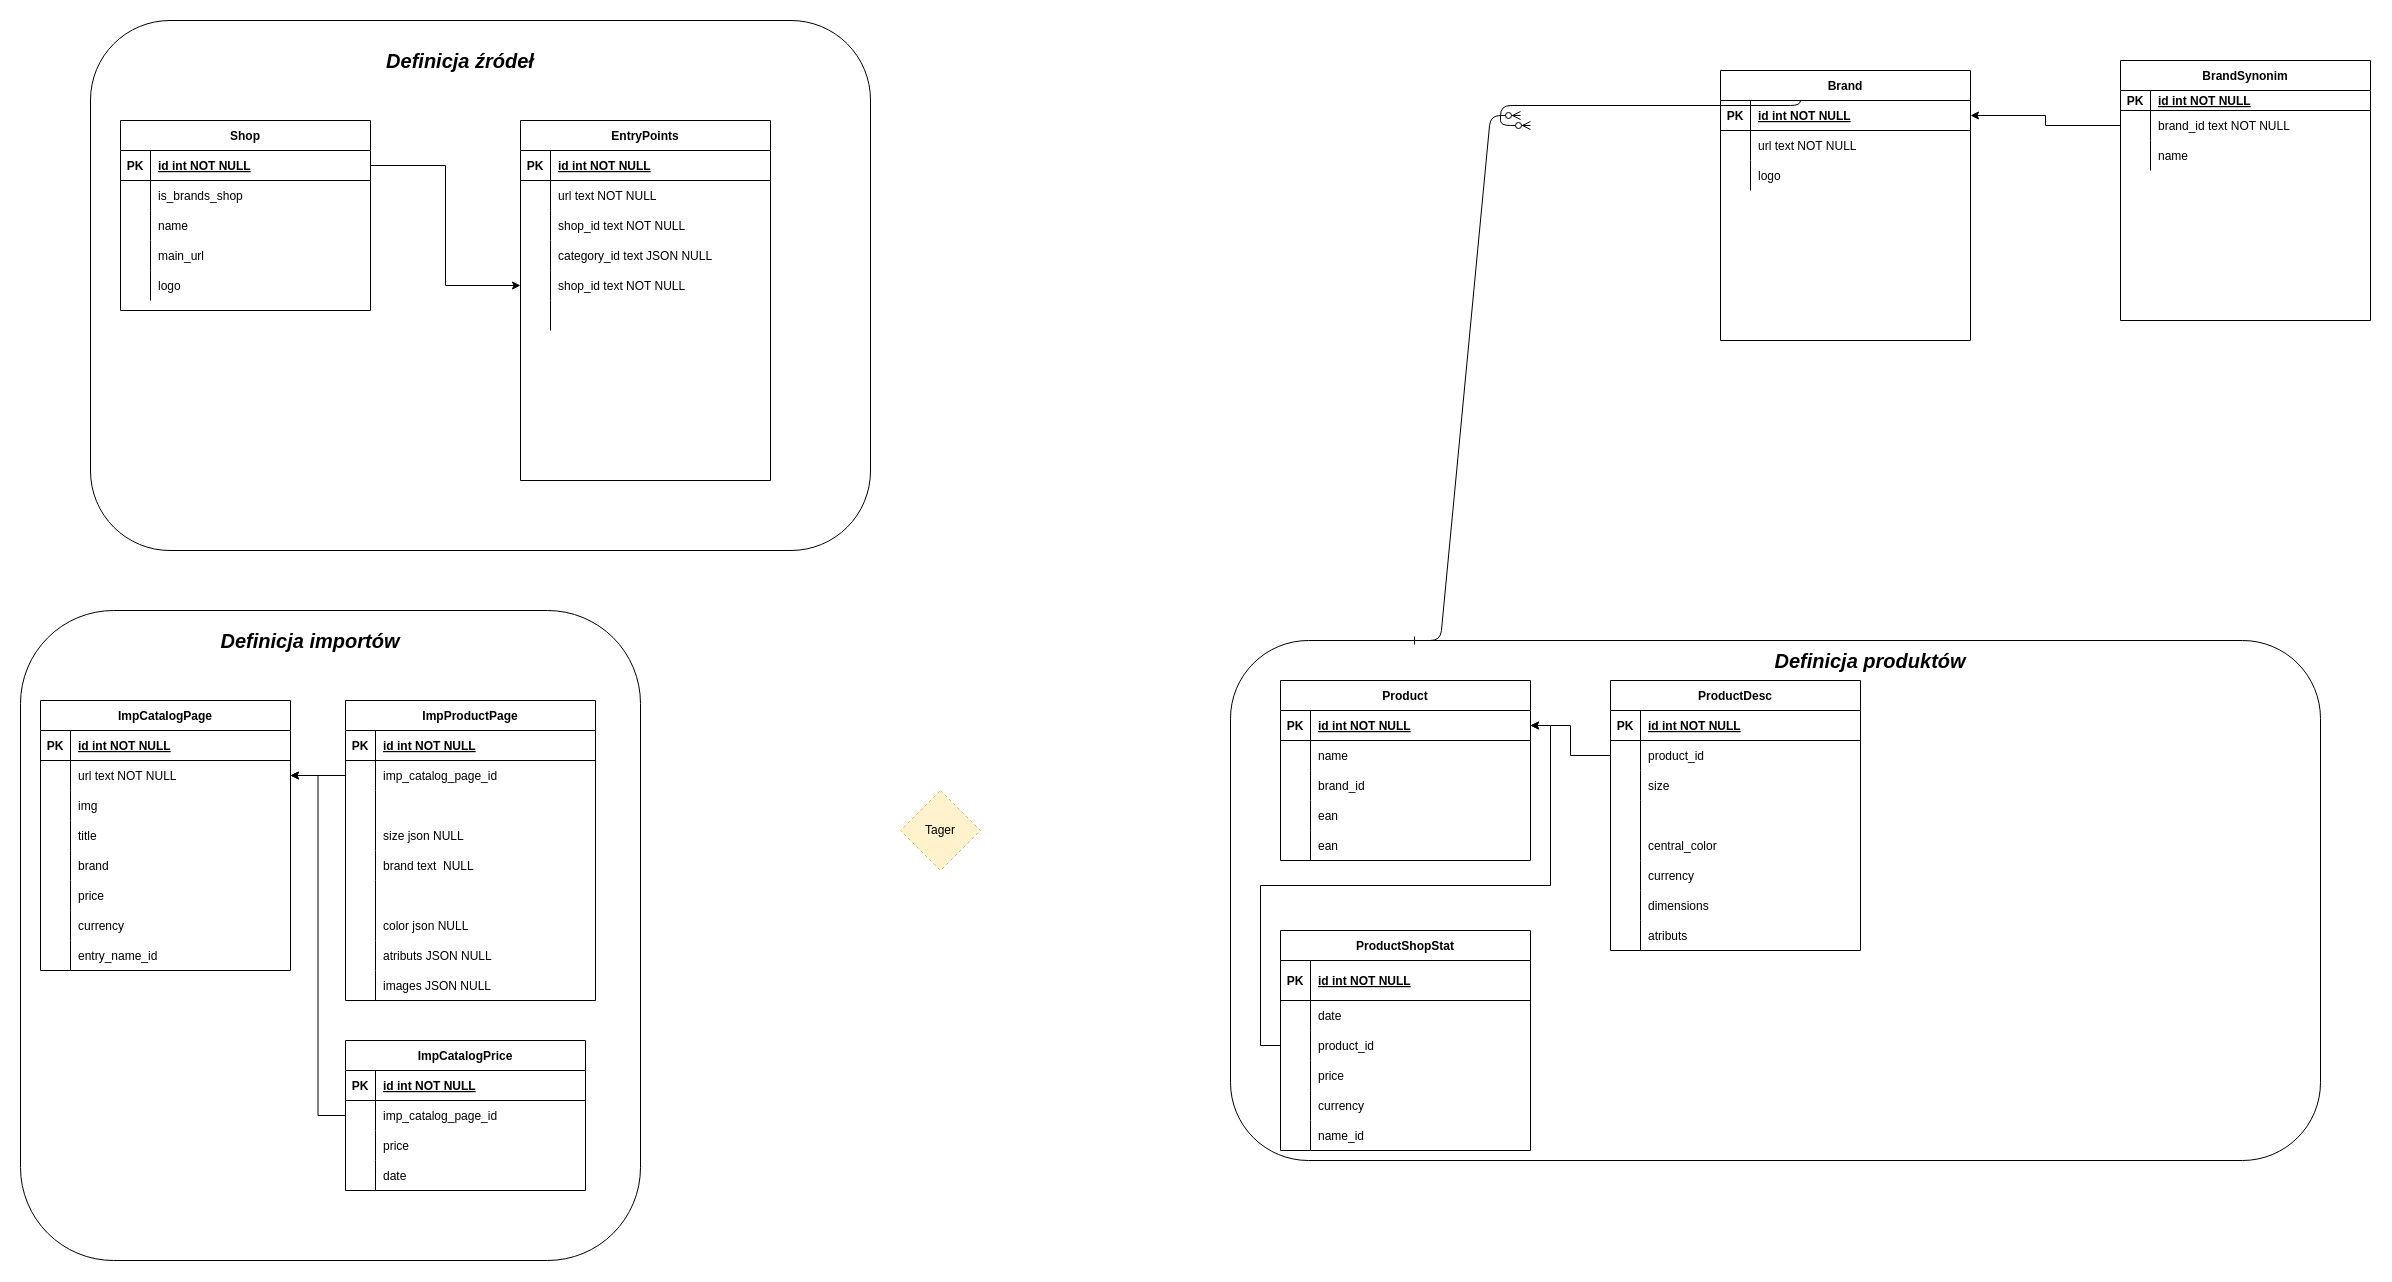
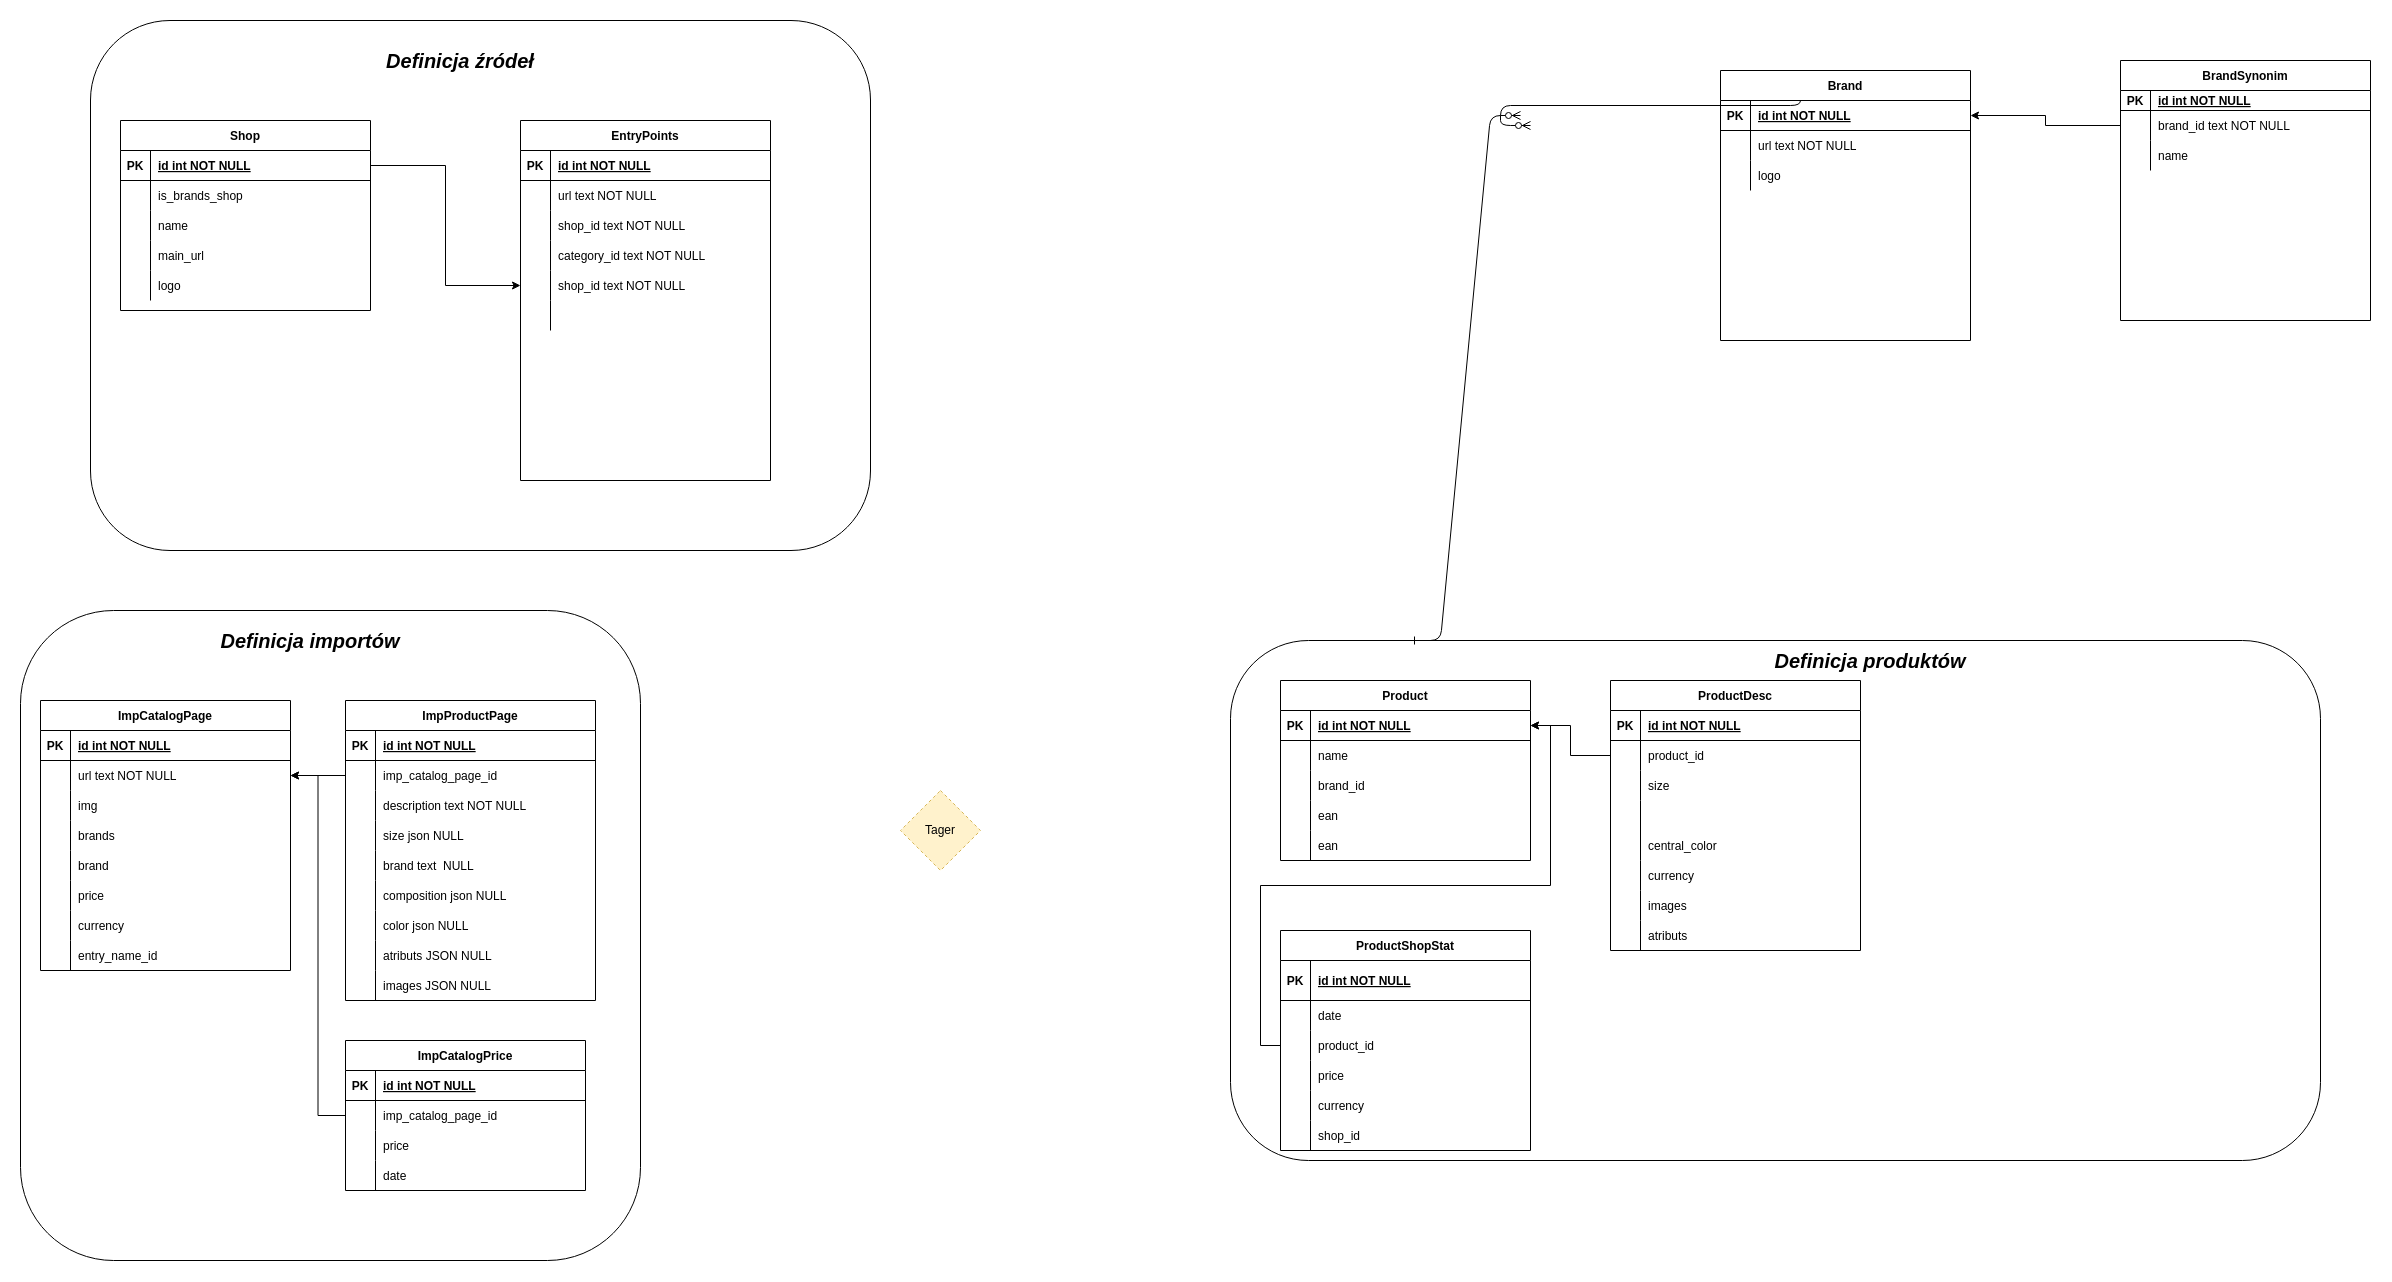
node "category_id text JSON NULL": label "category_id text JSON NULL" -> "category_id text NOT NULL"
node "description text NOT NULL": added
node "title": label "title" -> "brands"
node "composition json NULL": added
node "dimensions": label "dimensions" -> "images"
node "name_id": label "name_id" -> "shop_id"
